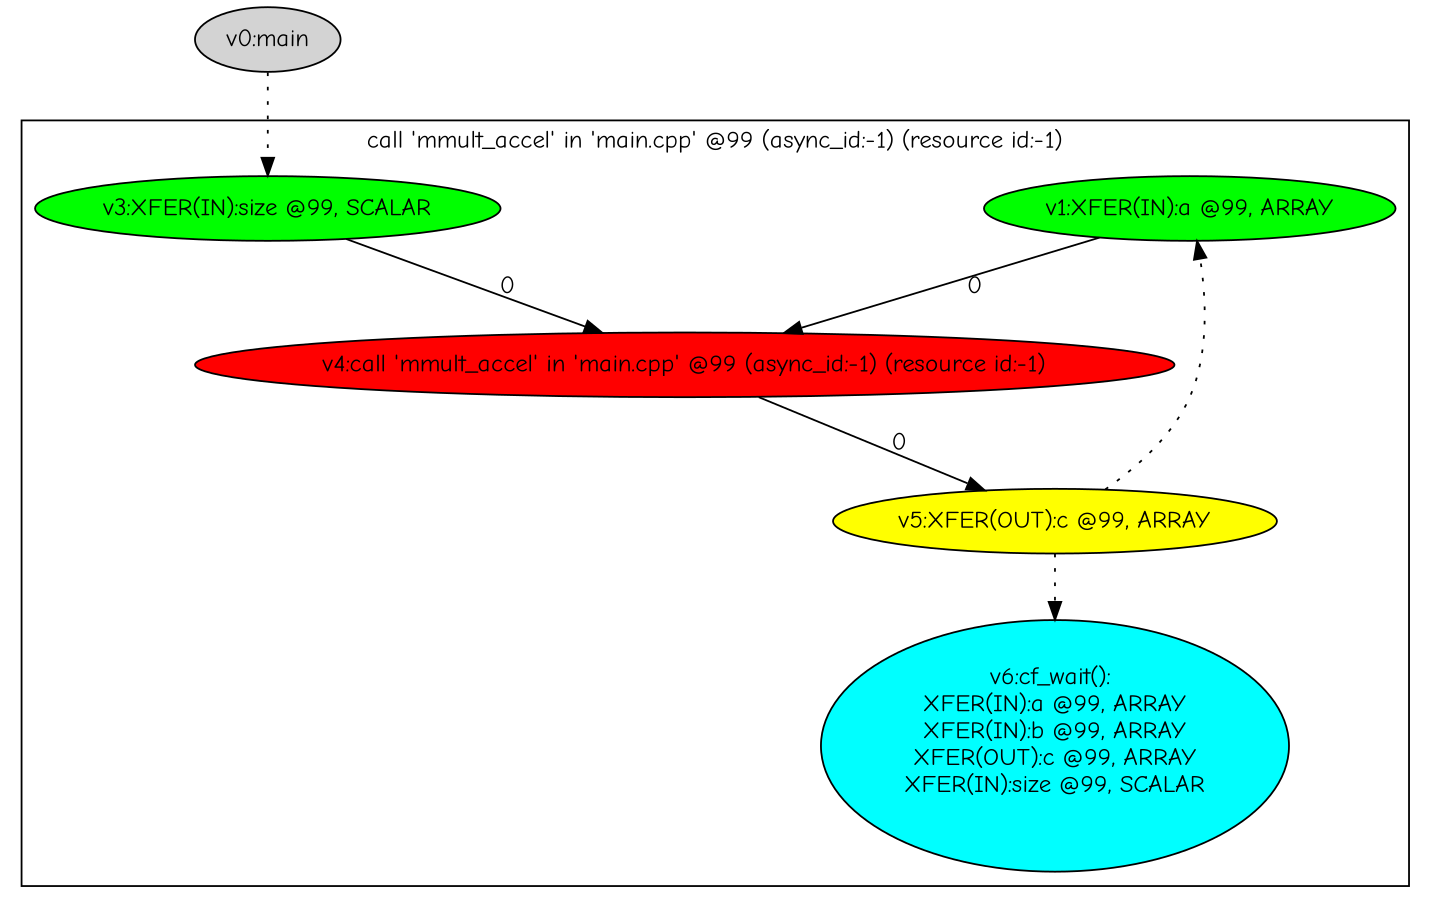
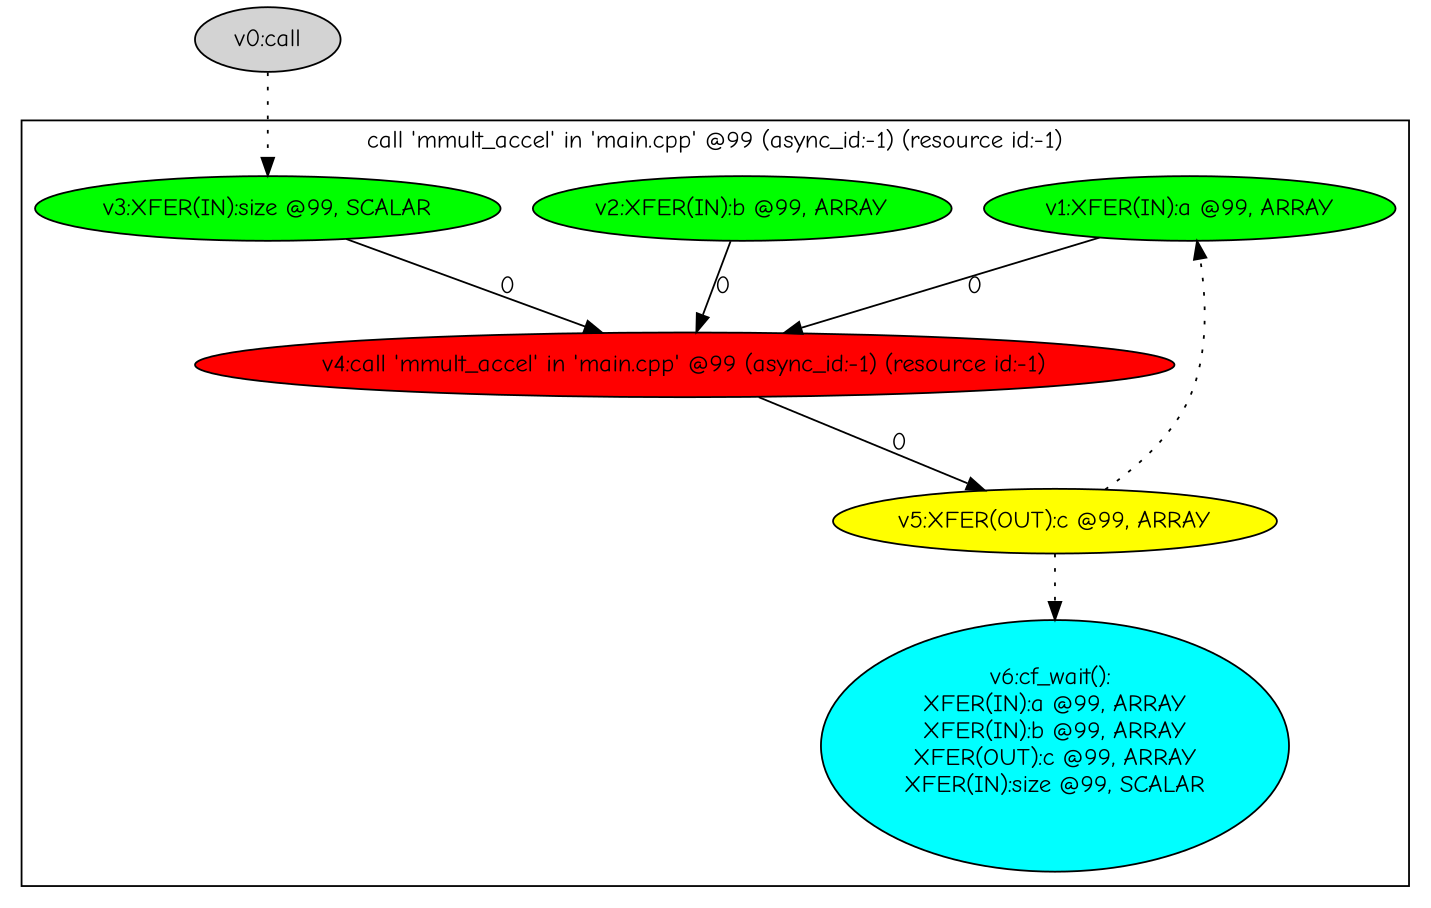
node "v0:main": label "v0:main" -> "v0:call"
node "v2:XFER(IN):b @99, ARRAY": added
